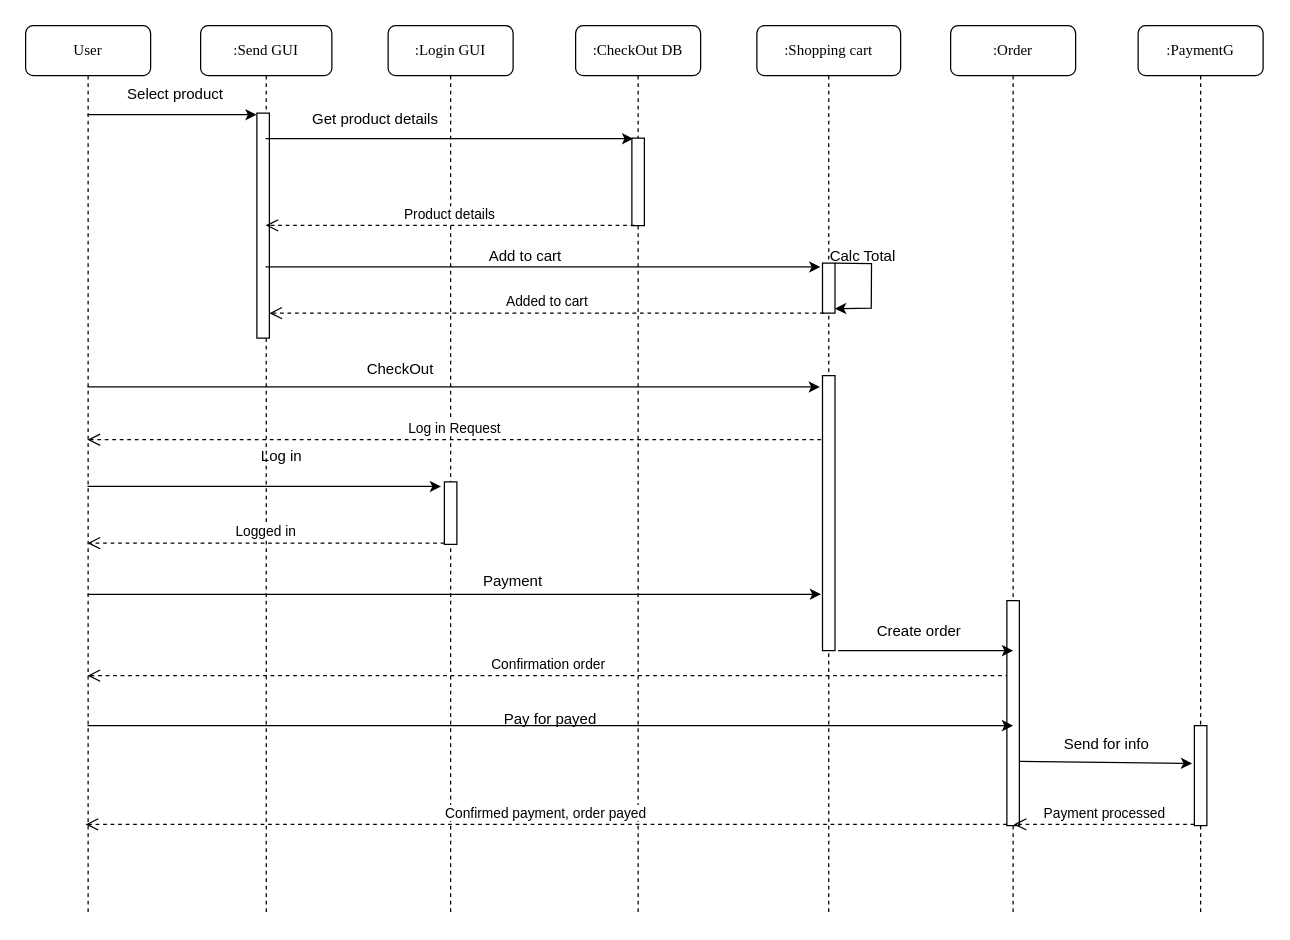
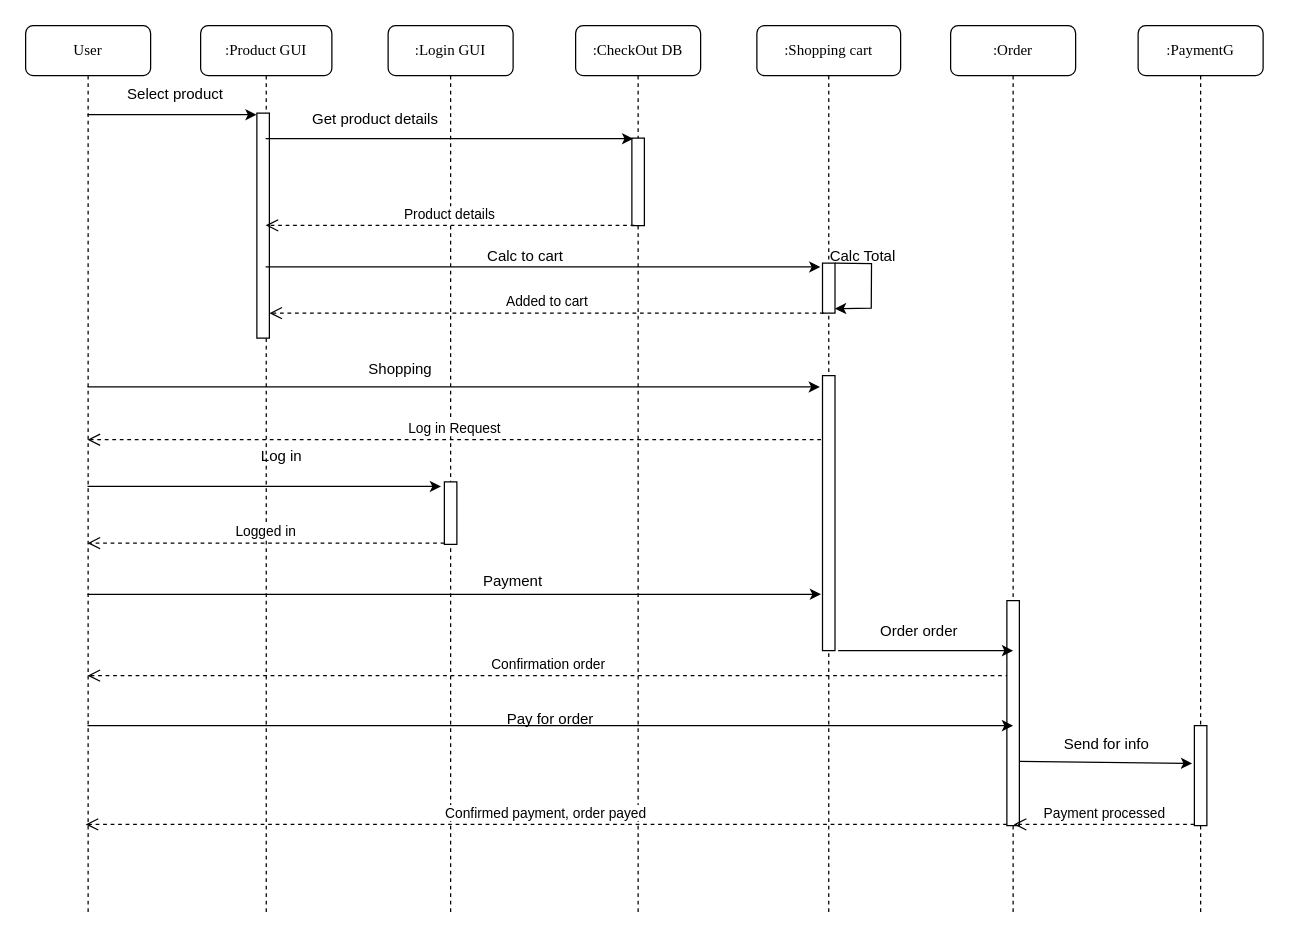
node ":Send GUI": label ":Send GUI" -> ":Product GUI"
node "Add to cart": label "Add to cart" -> "Calc to cart"
node "CheckOut": label "CheckOut" -> "Shopping"
node "Create order": label "Create order" -> "Order order"
node "Pay for payed": label "Pay for payed" -> "Pay for order"
